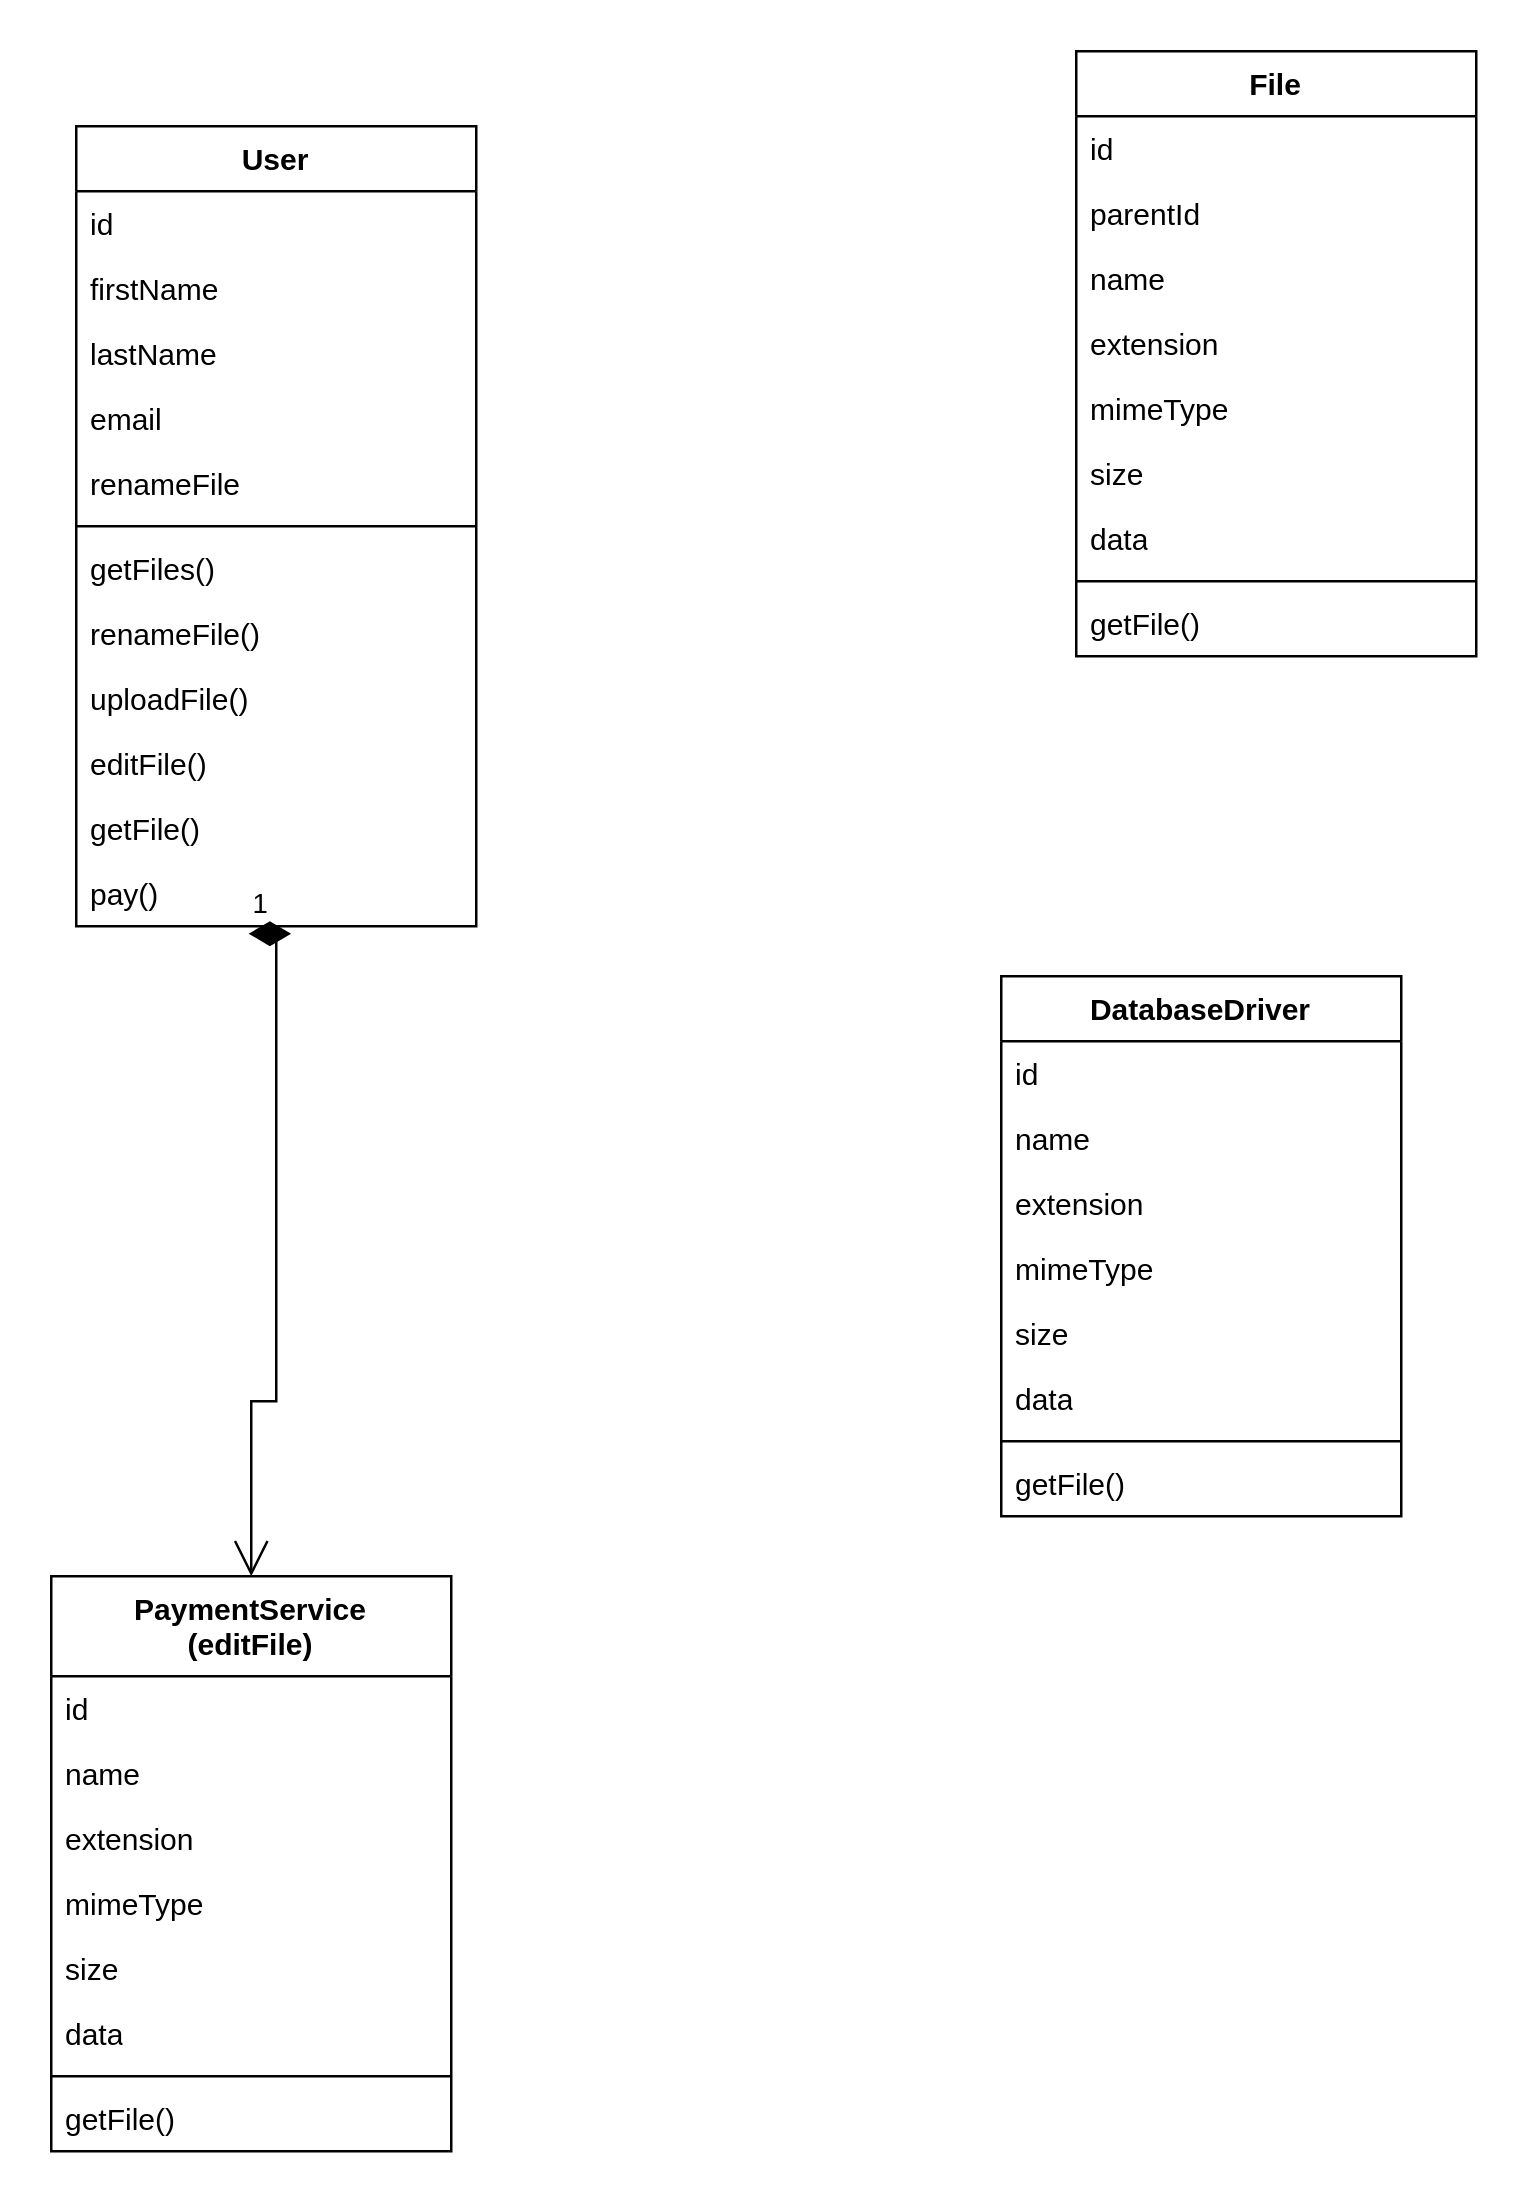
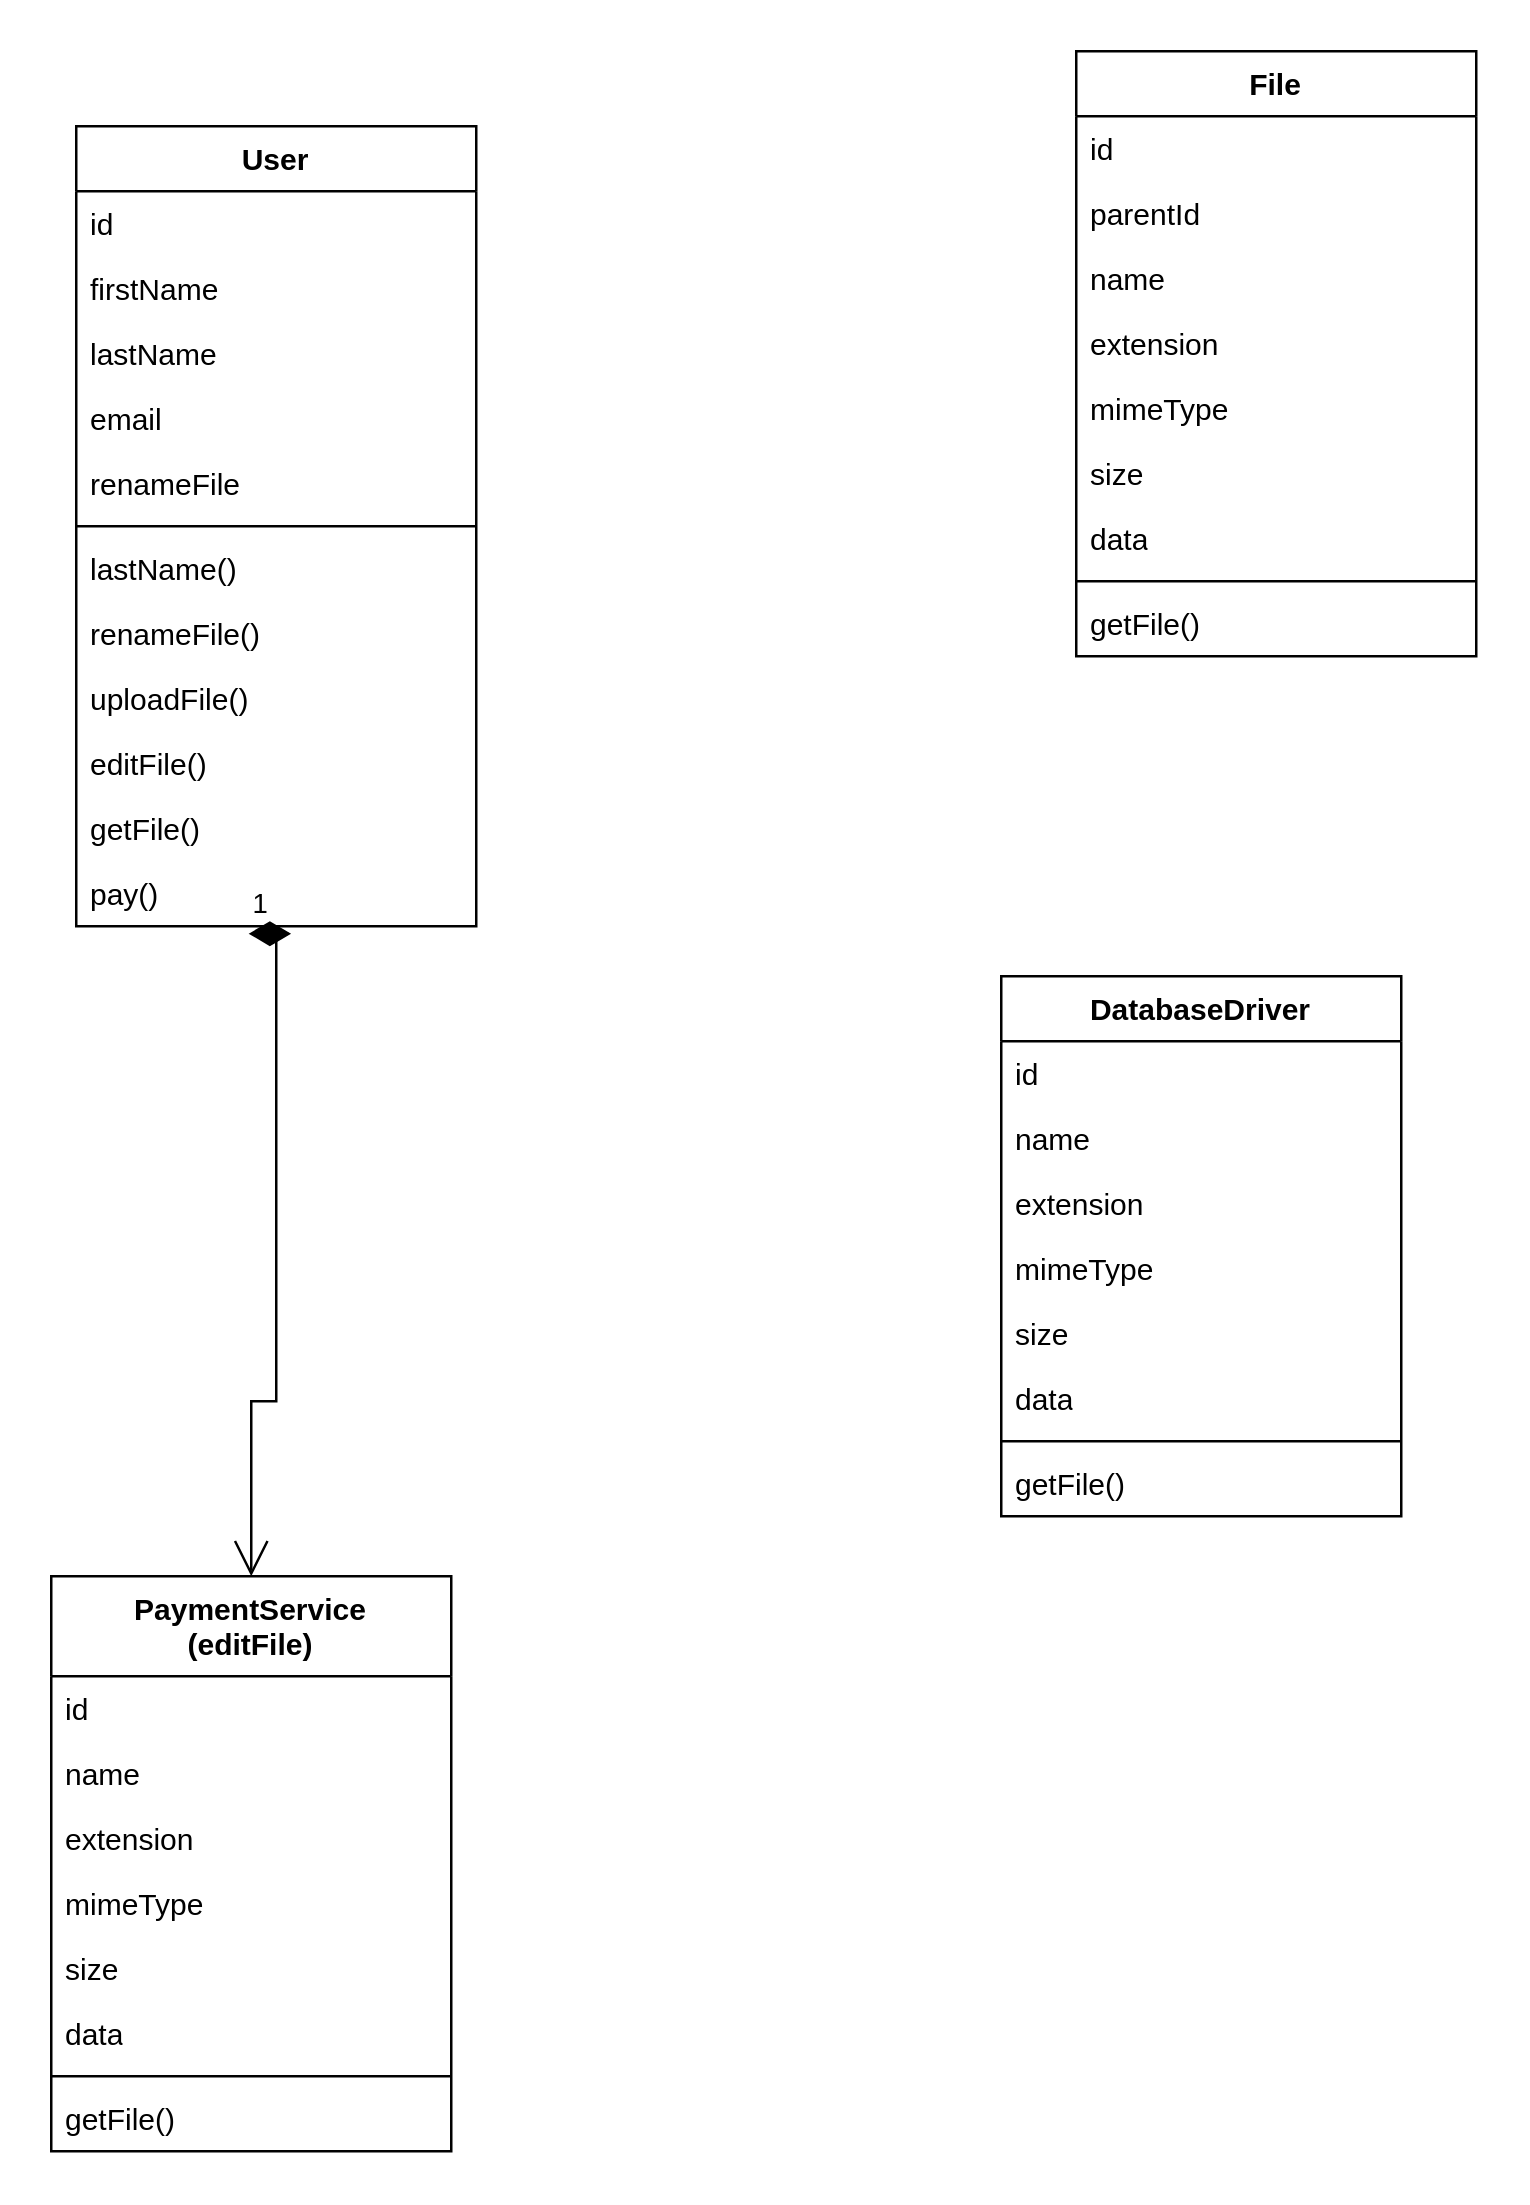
node "getFiles()": label "getFiles()" -> "lastName()"
